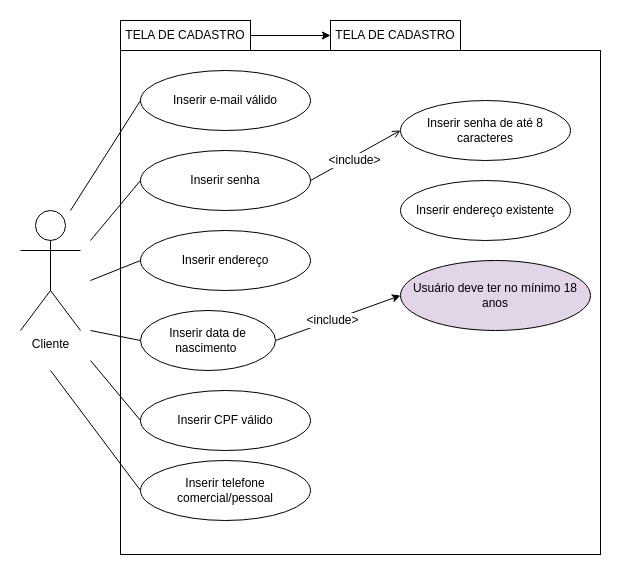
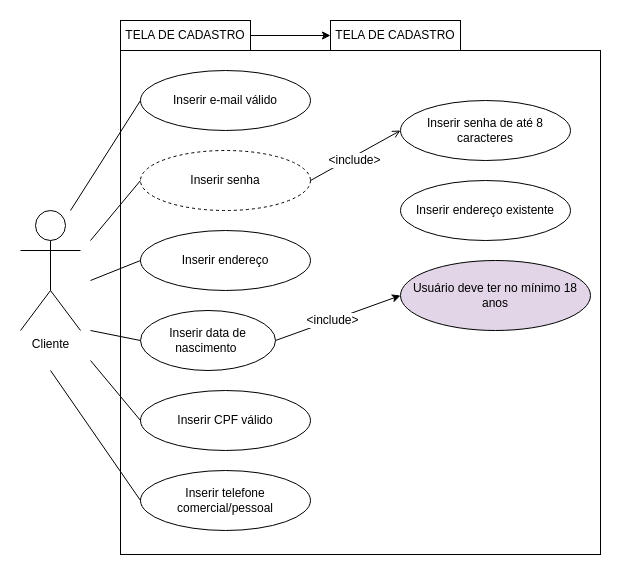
node "Inserir senha": style solid -> dashed
node "Inserir telefone comercial/pessoal": moved (226, 491) -> (226, 501)
